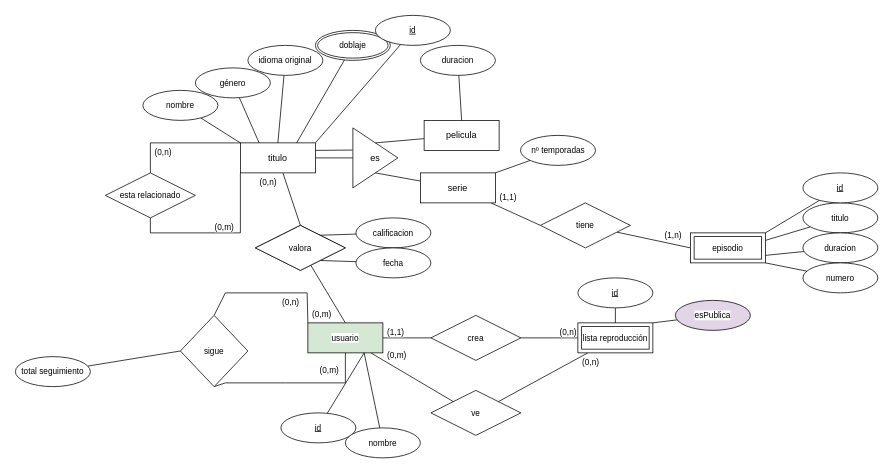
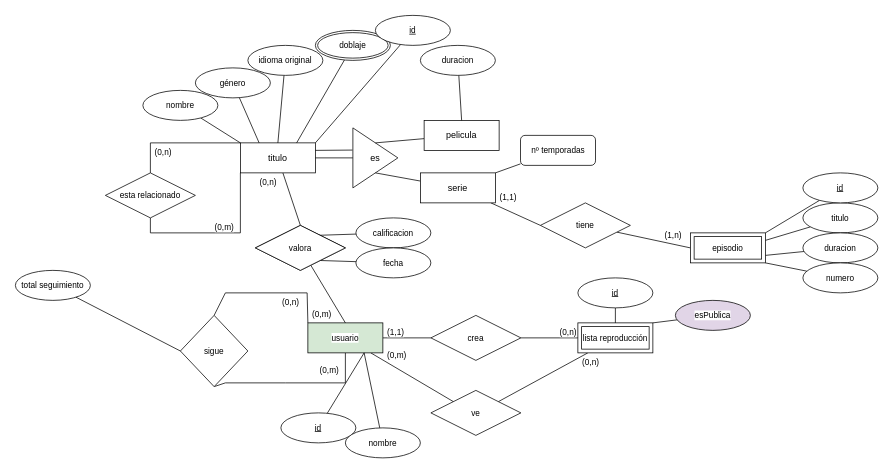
node "nº temporadas": shape ellipse -> rounded rectangle
node "total seguimiento": moved (53, 372) -> (53, 285)
